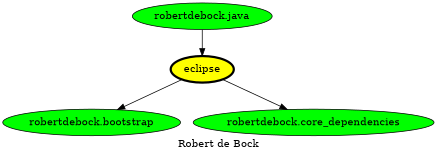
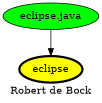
node "robertdebock.java": label "robertdebock.java" -> "eclipse.java"
node "robertdebock.bootstrap": removed
node "robertdebock.core_dependencies": removed
